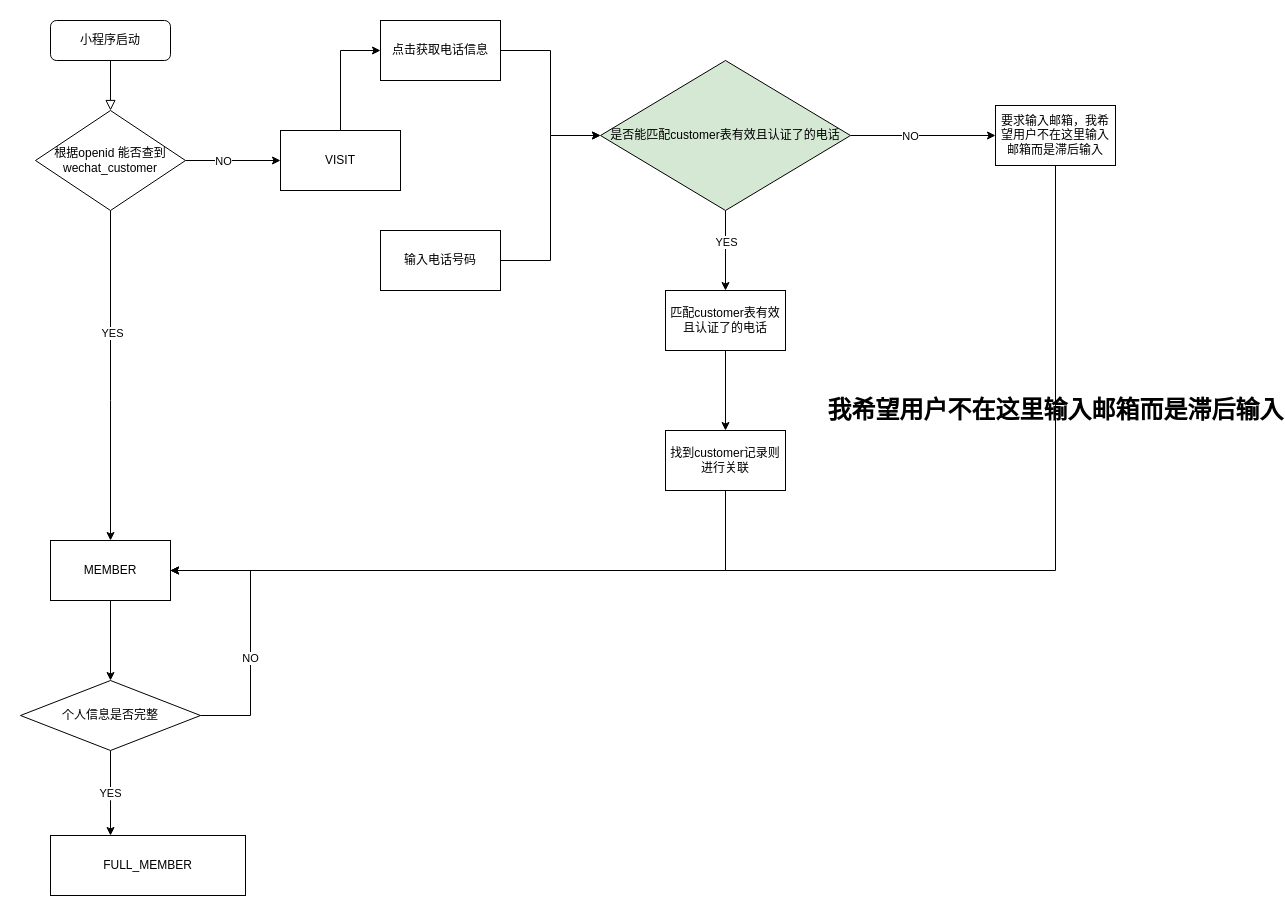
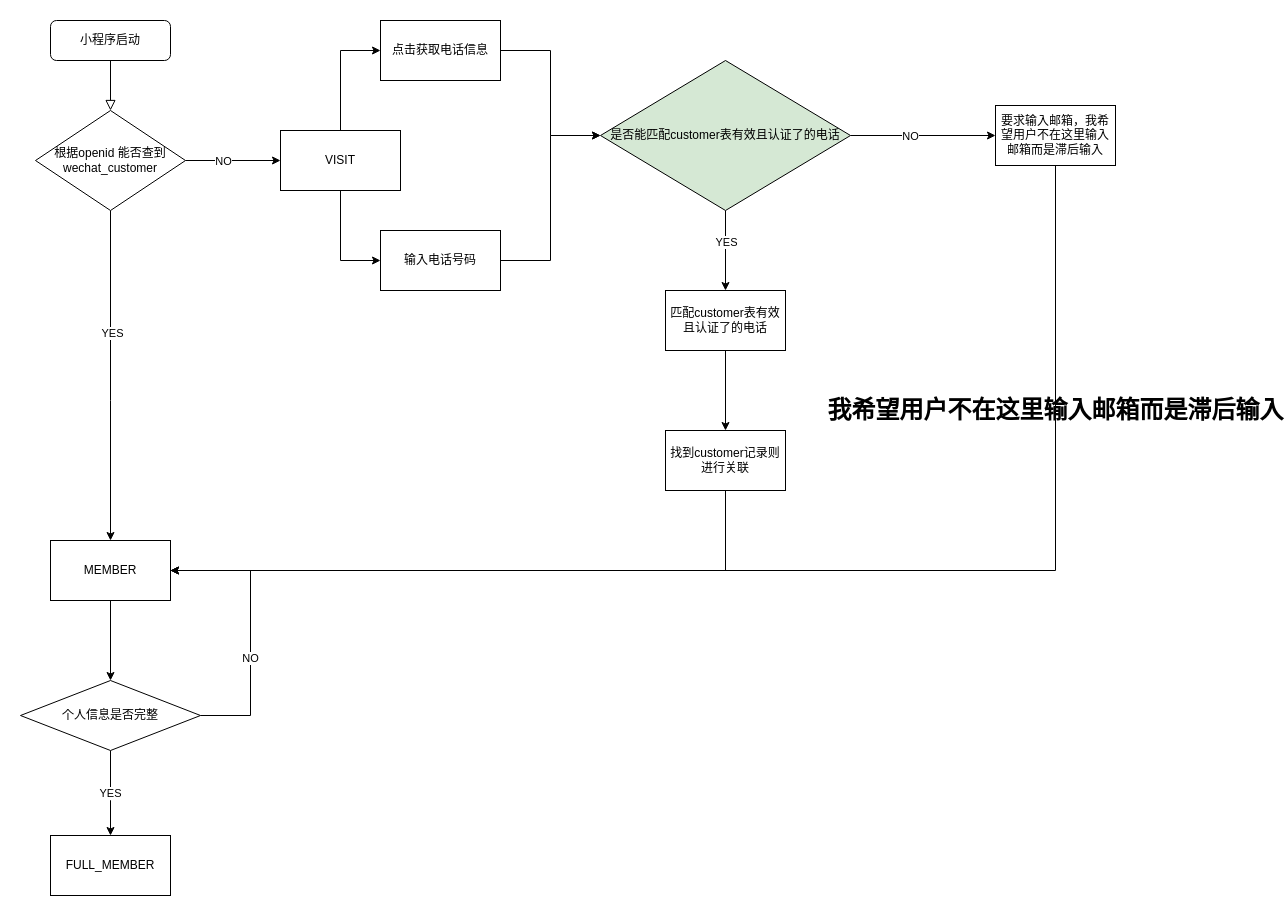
edge "VISIT" -> "输入电话号码": added
node "FULL_MEMBER": size 195x60 -> 120x60
